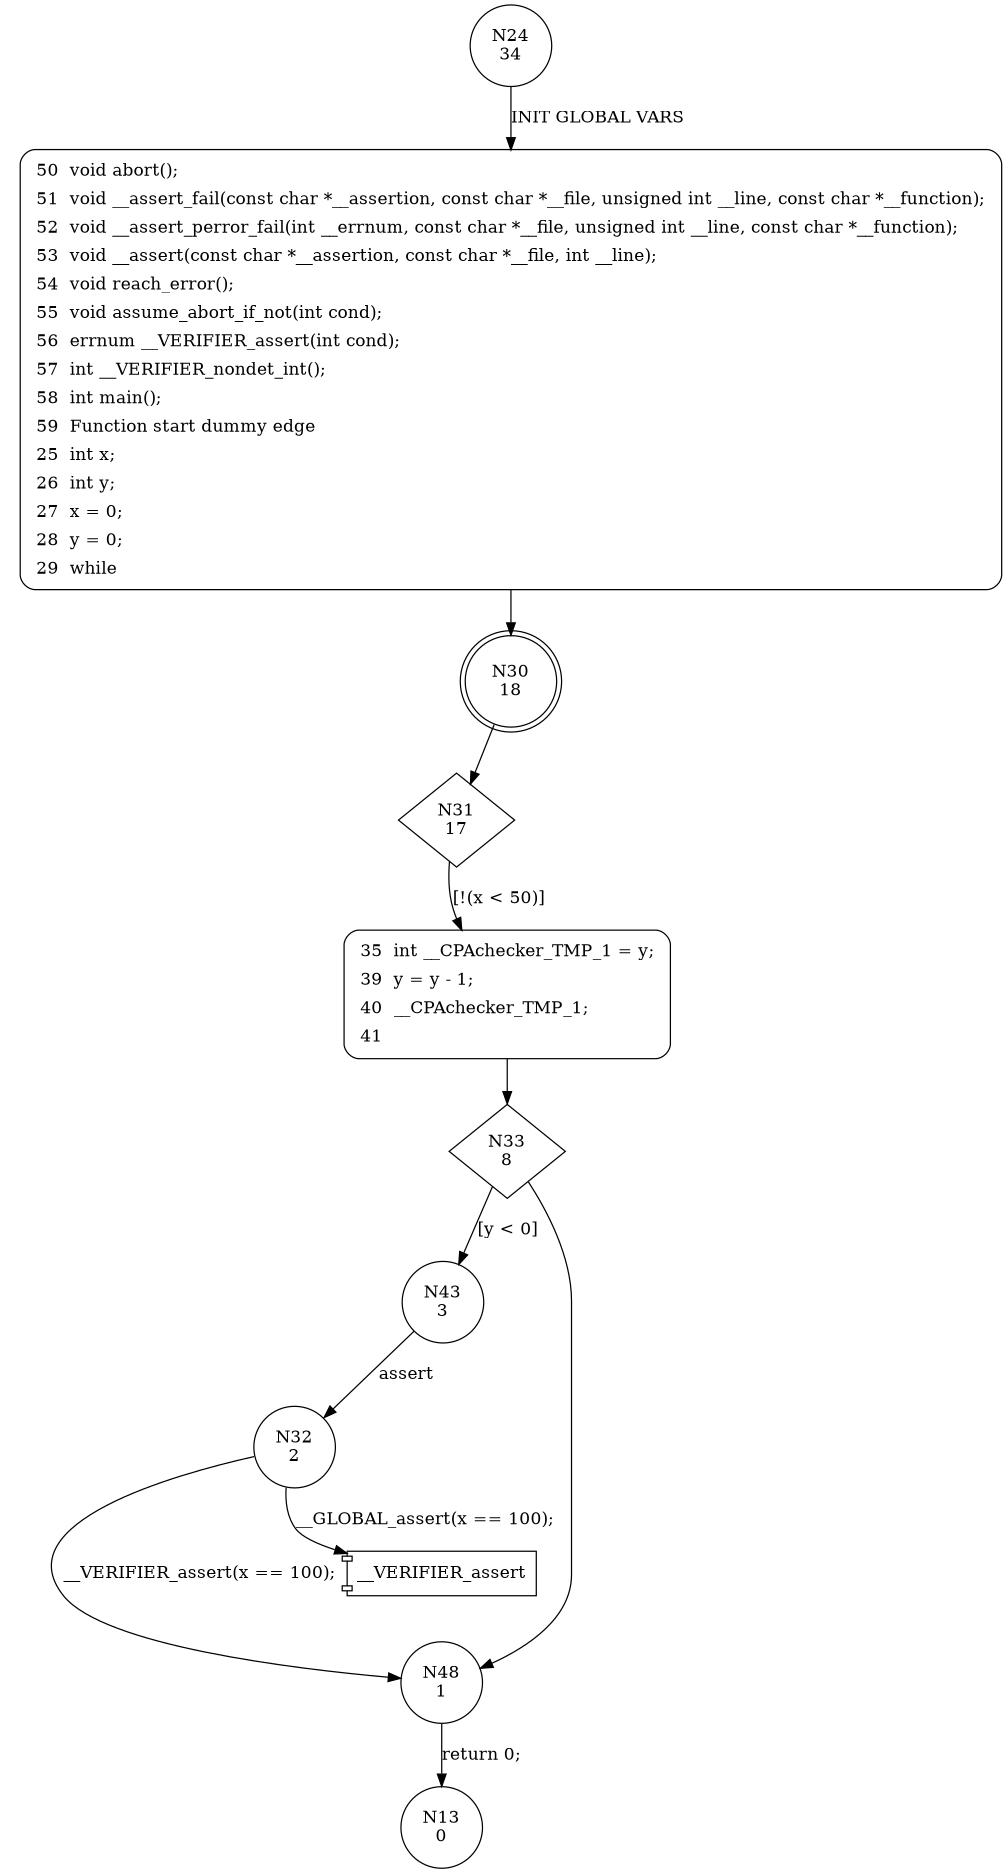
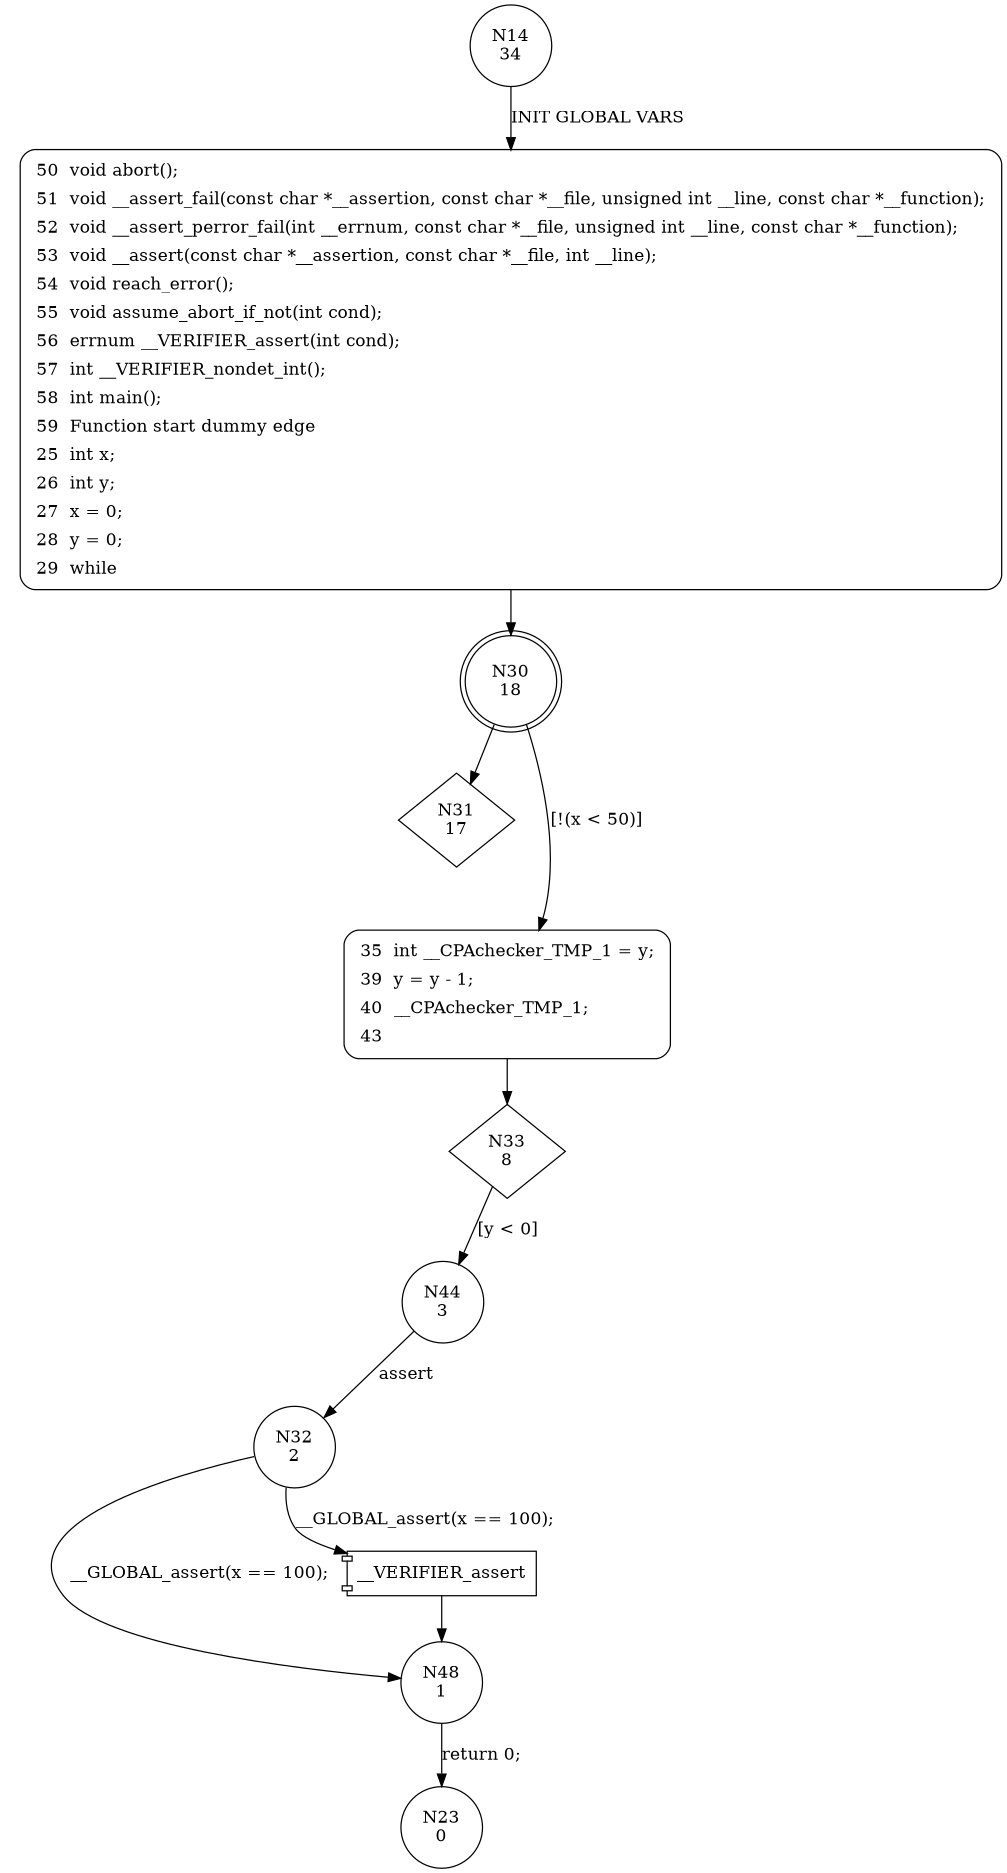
node "N24 34": label "N24 34" -> "N14 34"
edge "N31 17" -> "35": now "N30 18" -> "35"
node "35": text "41" -> "43"
node "N43 3": label "N43 3" -> "N44 3"
edge "N33 8" -> "N48 1": now "__VERIFIER_assert" -> "N48 1"
edge "N32 2" -> "N48 1": label "__VERIFIER_assert(x == 100);" -> "__GLOBAL_assert(x == 100);"
node "N13 0": label "N13 0" -> "N23 0"
